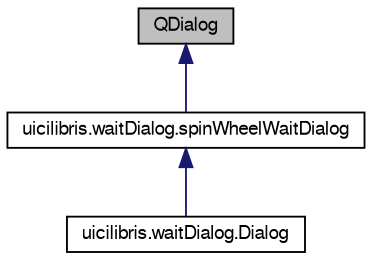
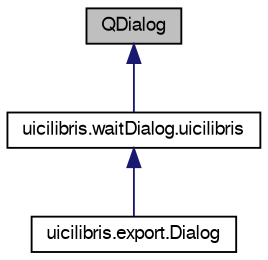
node "uicilibris.waitDialog.spinWheelWaitDialog": label "uicilibris.waitDialog.spinWheelWaitDialog" -> "uicilibris.waitDialog.uicilibris"
node "uicilibris.waitDialog.Dialog": label "uicilibris.waitDialog.Dialog" -> "uicilibris.export.Dialog"
